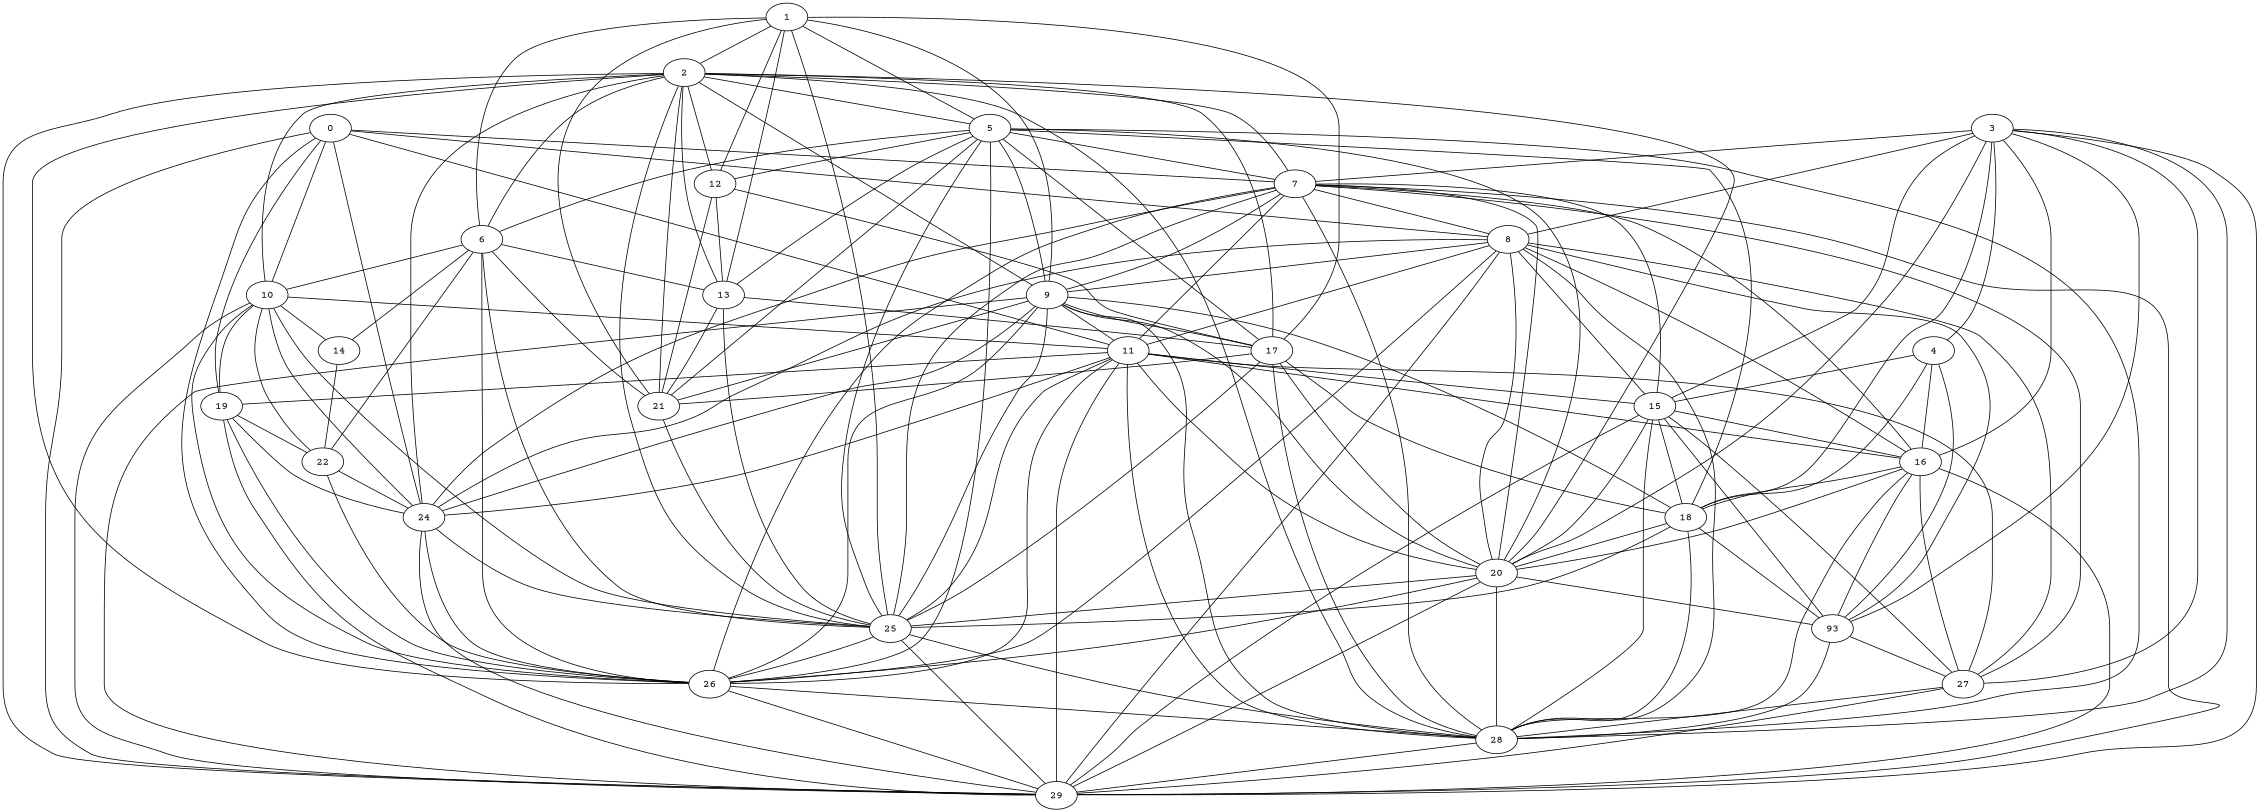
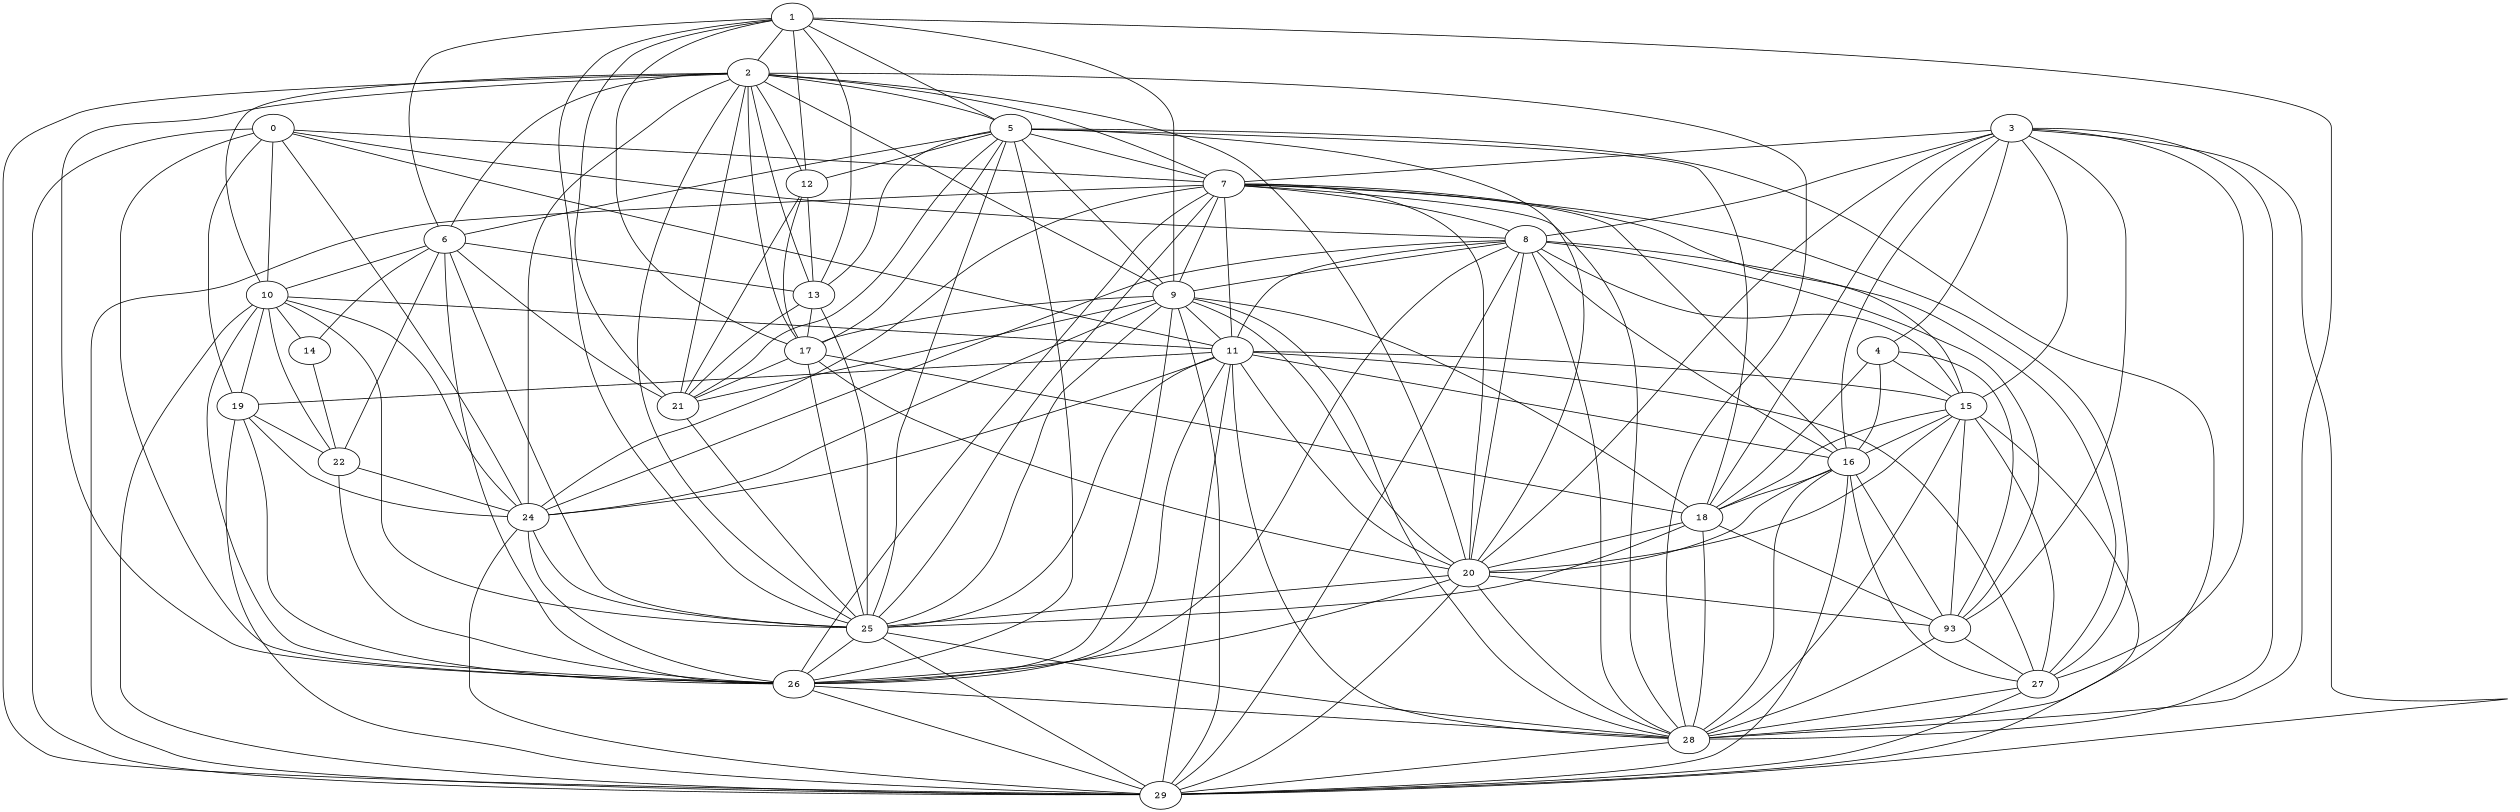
edge "17" -- "28": now "1" -- "28"
